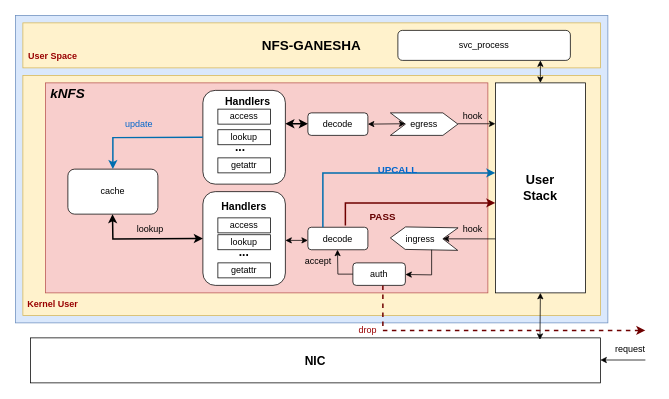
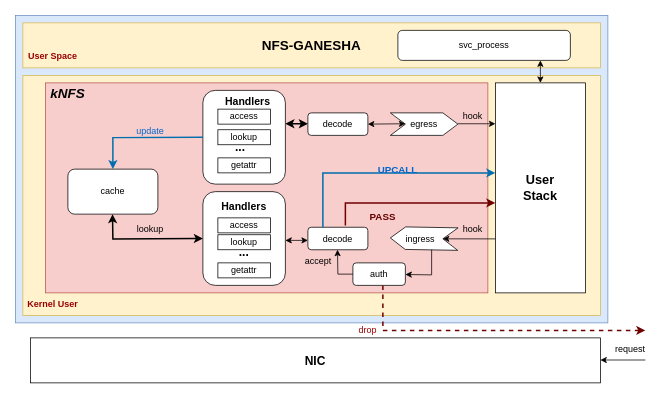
node "update": moved (139, 124) -> (150, 132)
edge "User Stack" -- "NIC": removed
